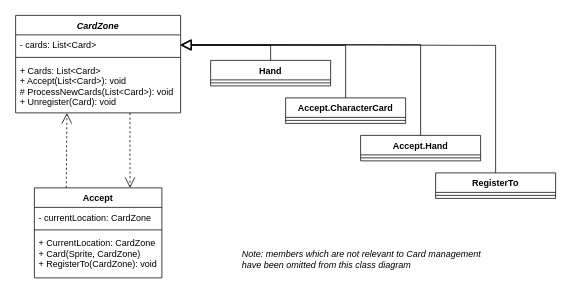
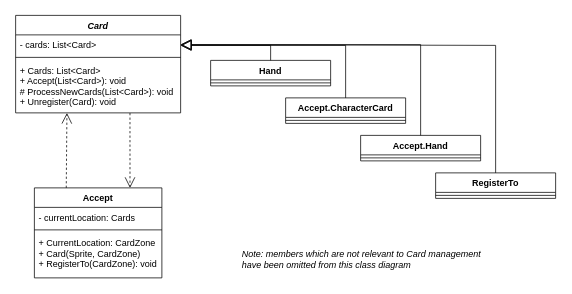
node "CardZone": label "CardZone" -> "Card"
node "- currentLocation: CardZone": label "- currentLocation: CardZone" -> "- currentLocation: Cards"
